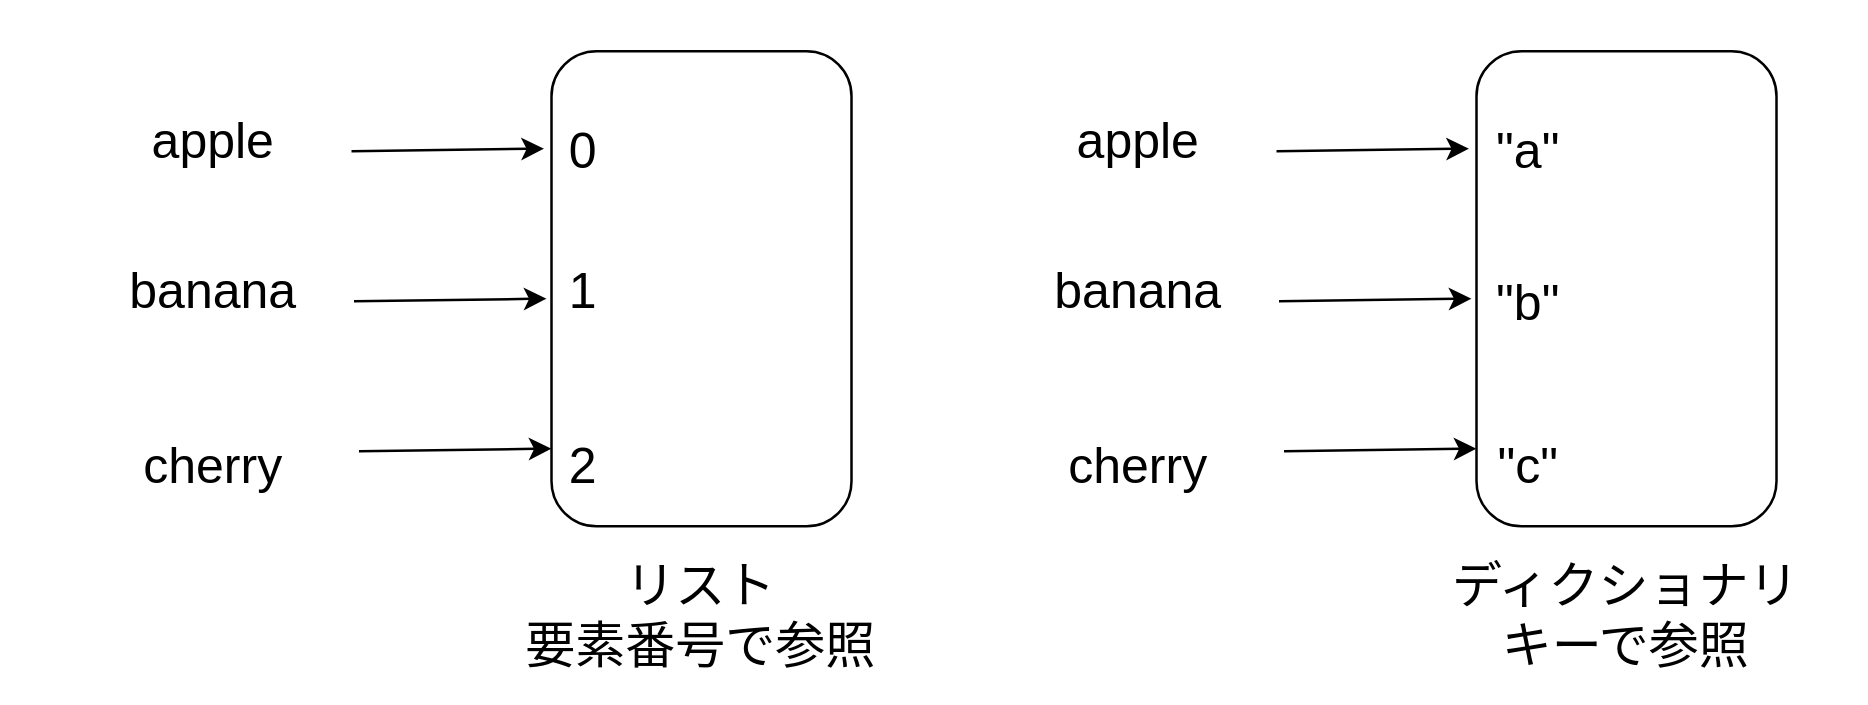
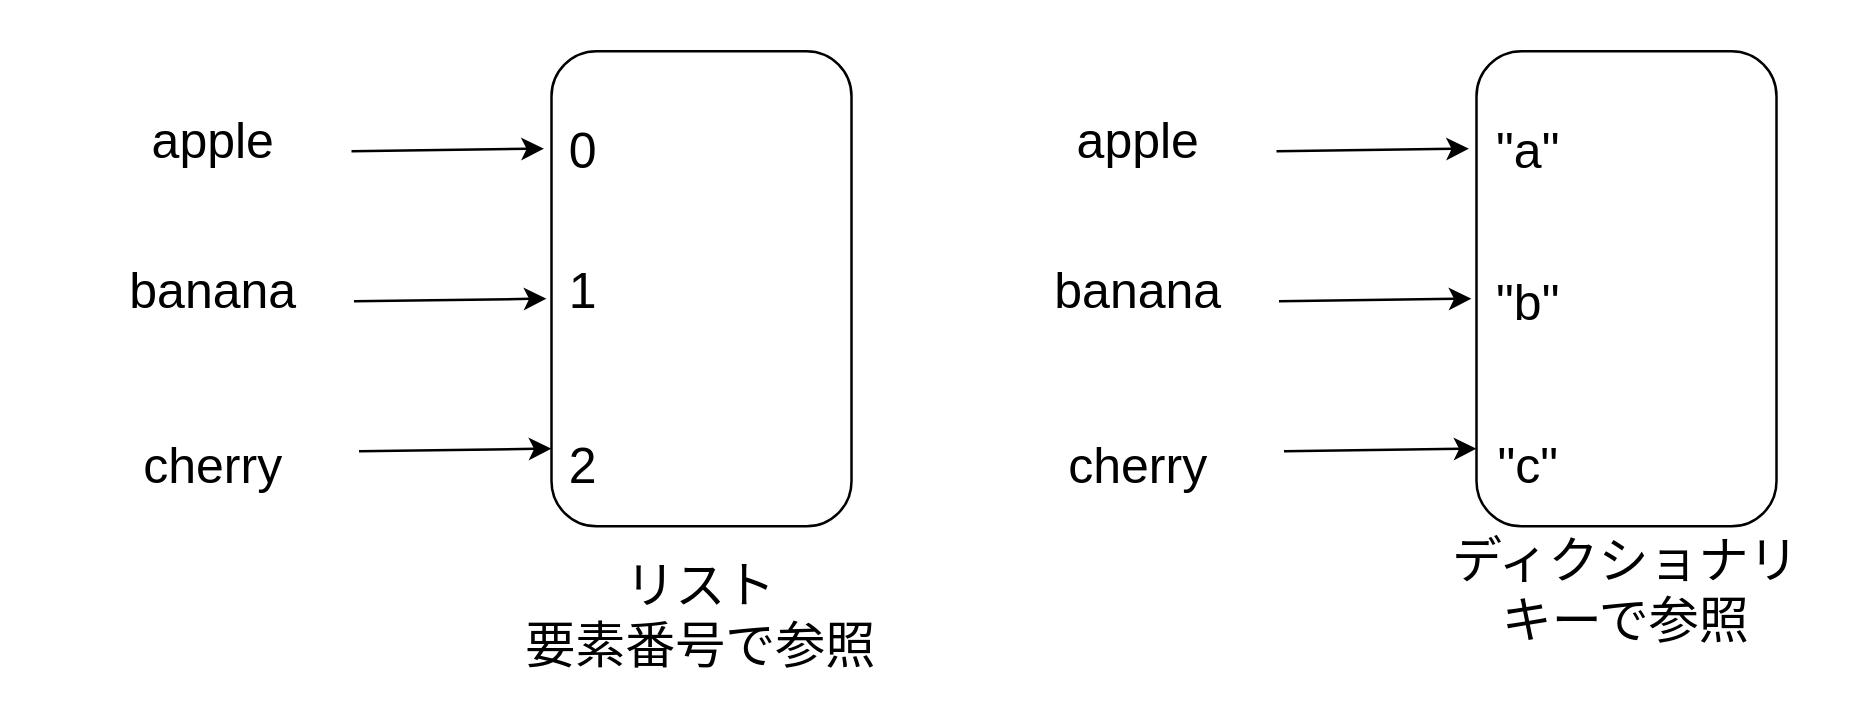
node "ディクショナリ キーで参照": moved (1626, 614) -> (1626, 589)
